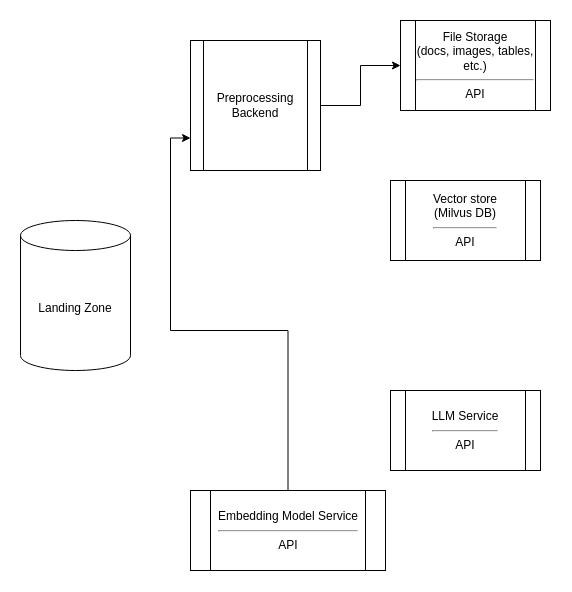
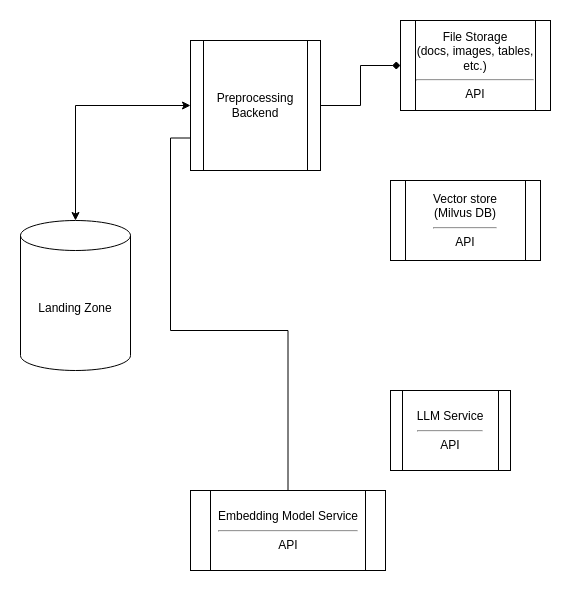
edge "Preprocessing Backend" -> "File Storage (docs, images, tables, etc.) API": arrowhead classic -> diamond
edge "Preprocessing Backend" -- "Landing Zone": added
edge "Embedding Model Service API" -> "Preprocessing Backend": arrowhead classic -> none
node "LLM Service API": size 150x80 -> 120x80
